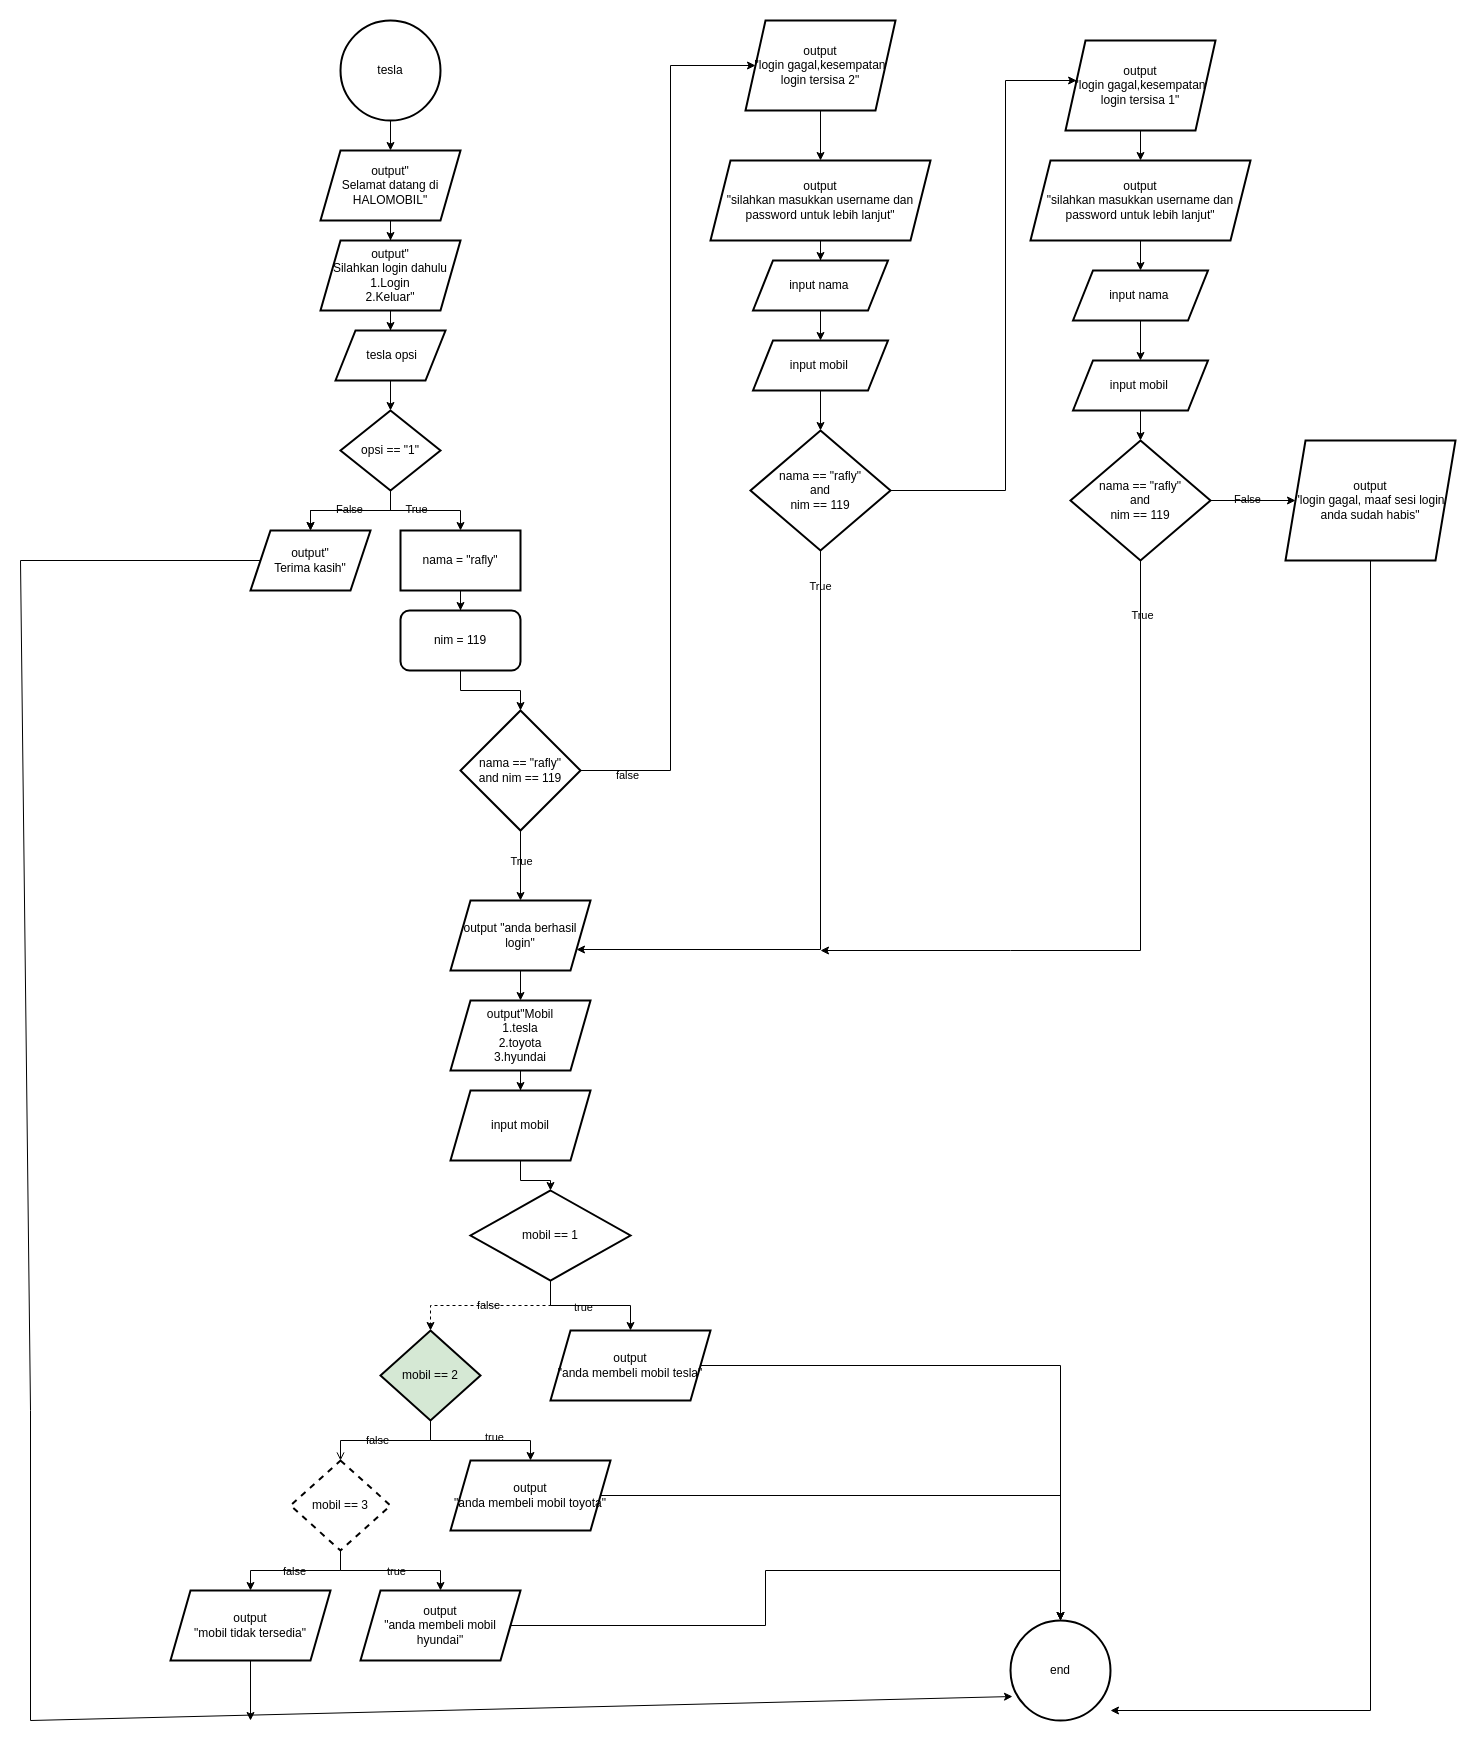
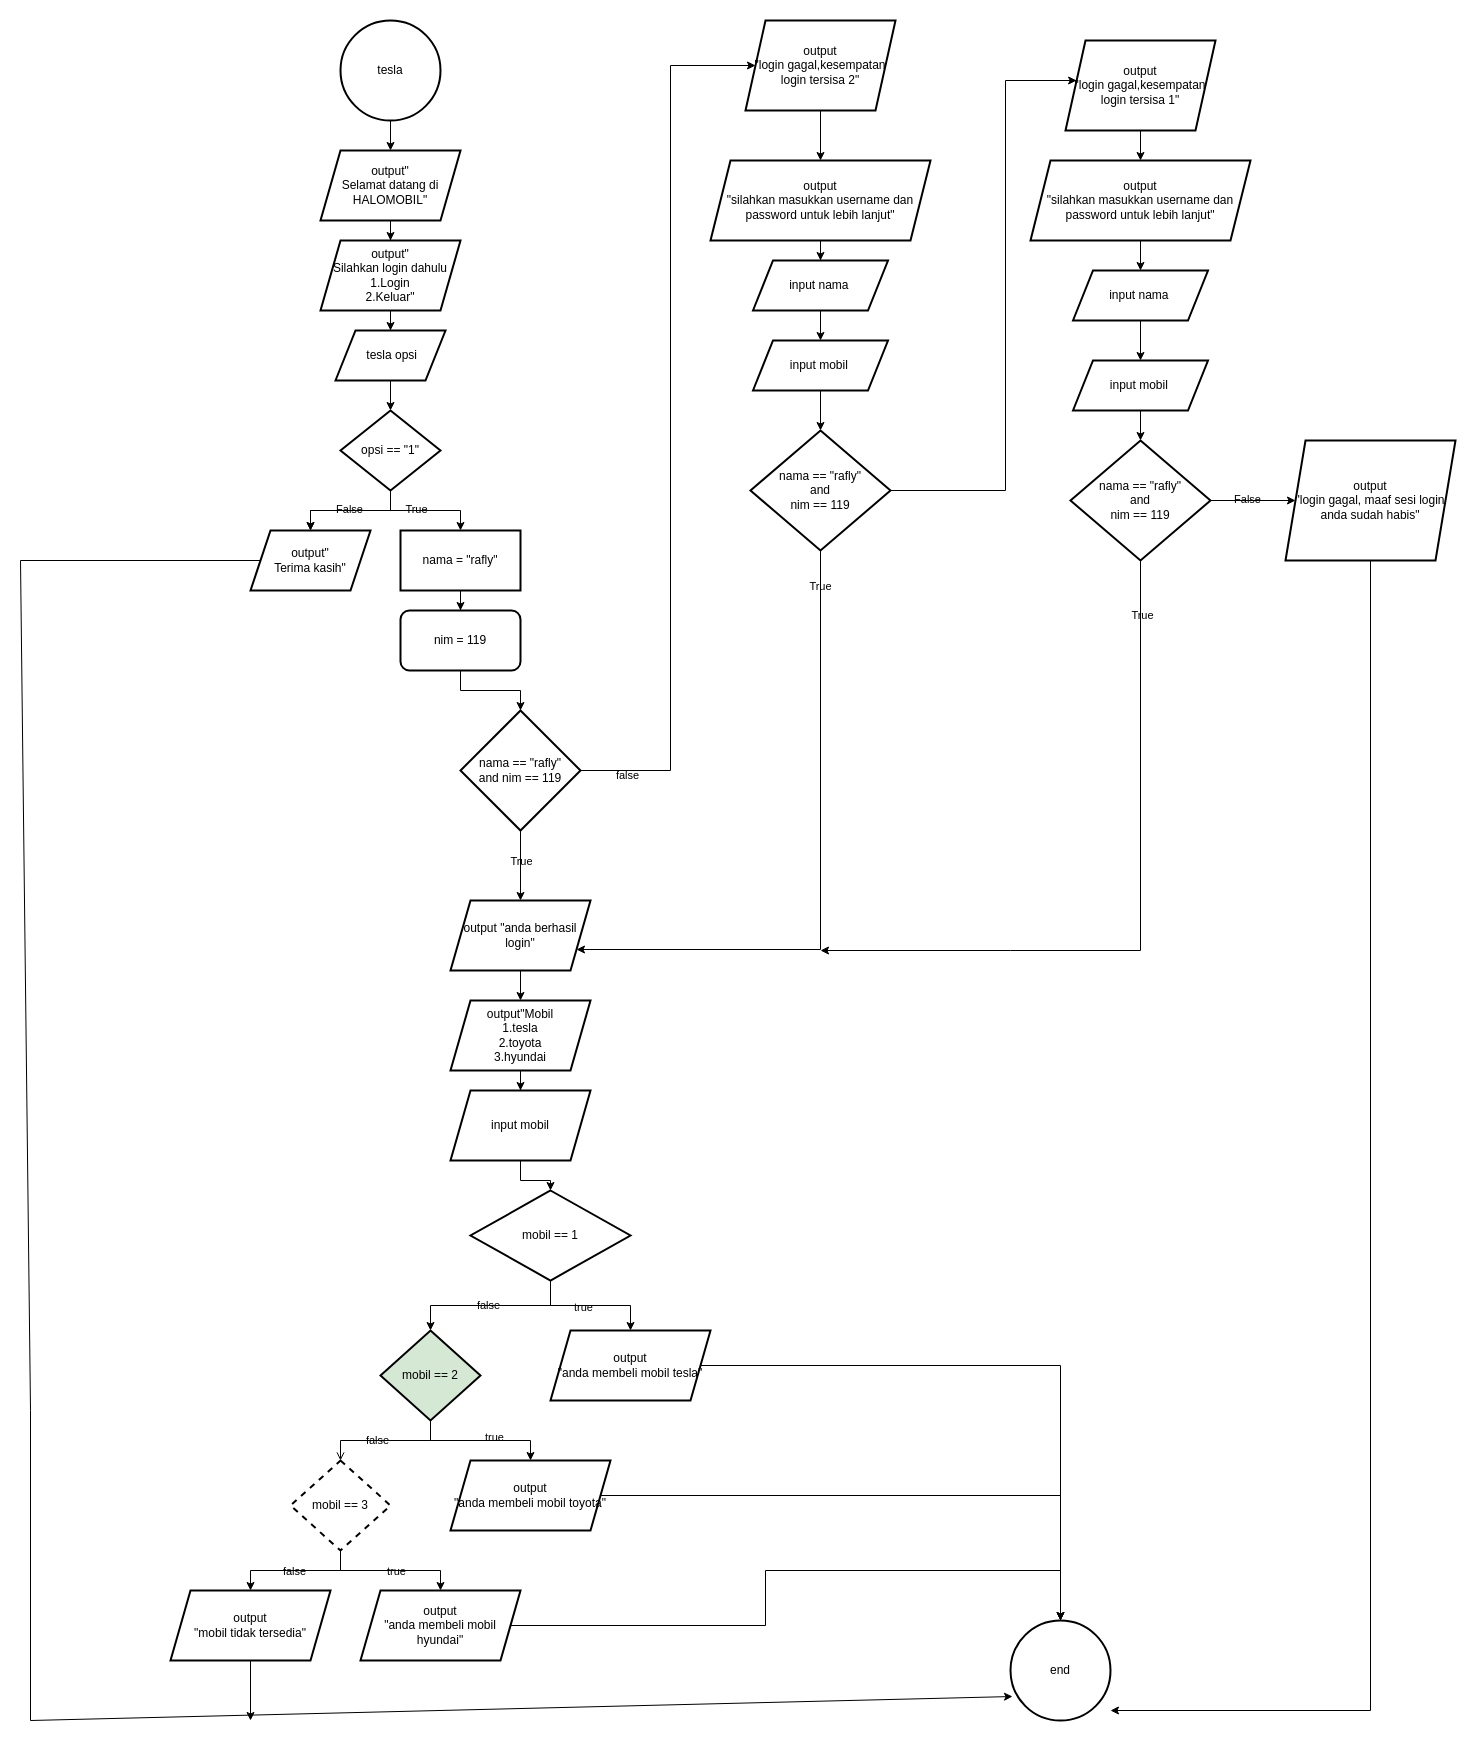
edge "mobil == 1" -> "mobil == 2": style dashed -> solid
